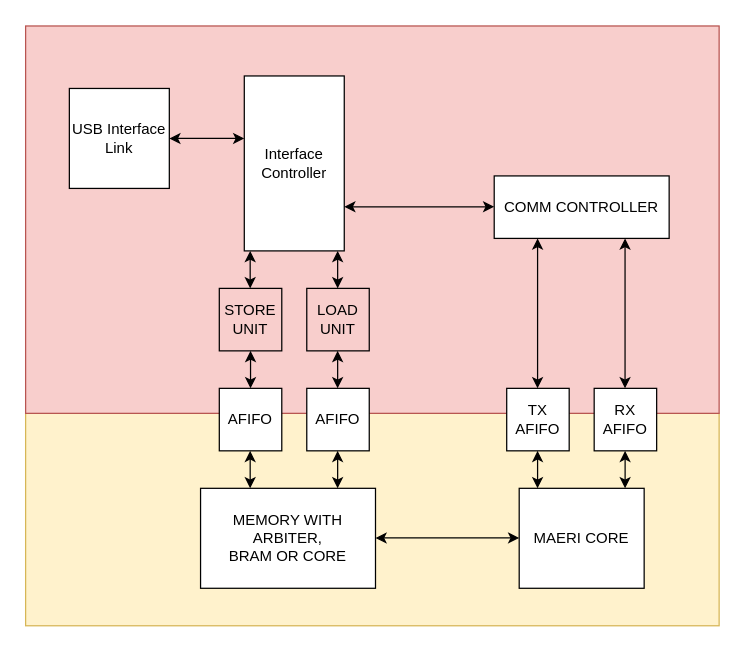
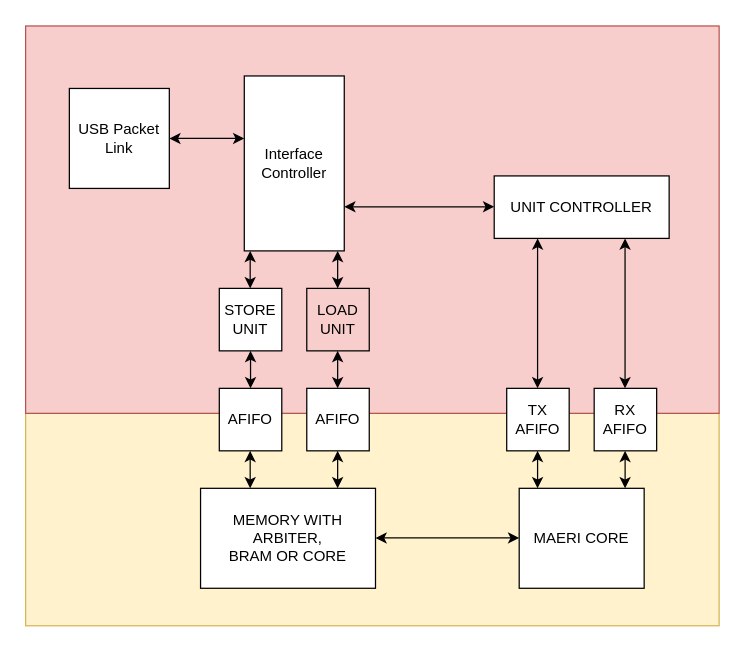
node "USB Interface Link": label "USB Interface Link" -> "USB Packet Link"
node "COMM CONTROLLER": label "COMM CONTROLLER" -> "UNIT CONTROLLER"
node "STORE UNIT": fillcolor #f8cecc -> #ffffff
